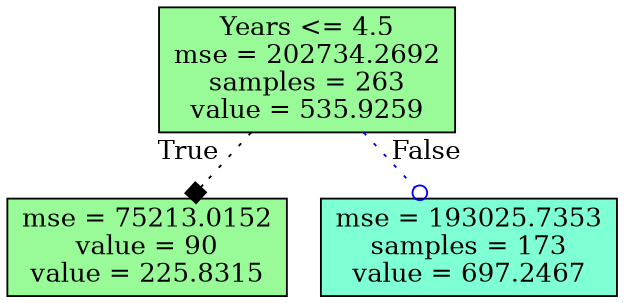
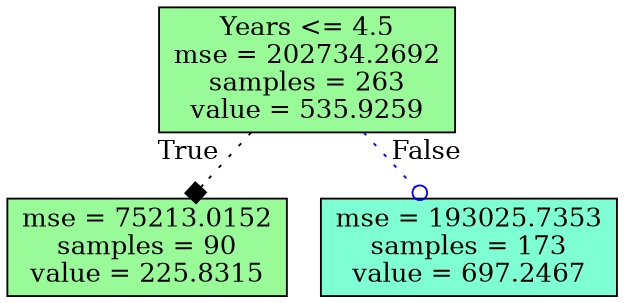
node "mse = 75213.0152 value = 90 value = 225.8315": label "mse = 75213.0152 value = 90 value = 225.8315" -> "mse = 75213.0152 samples = 90 value = 225.8315"
